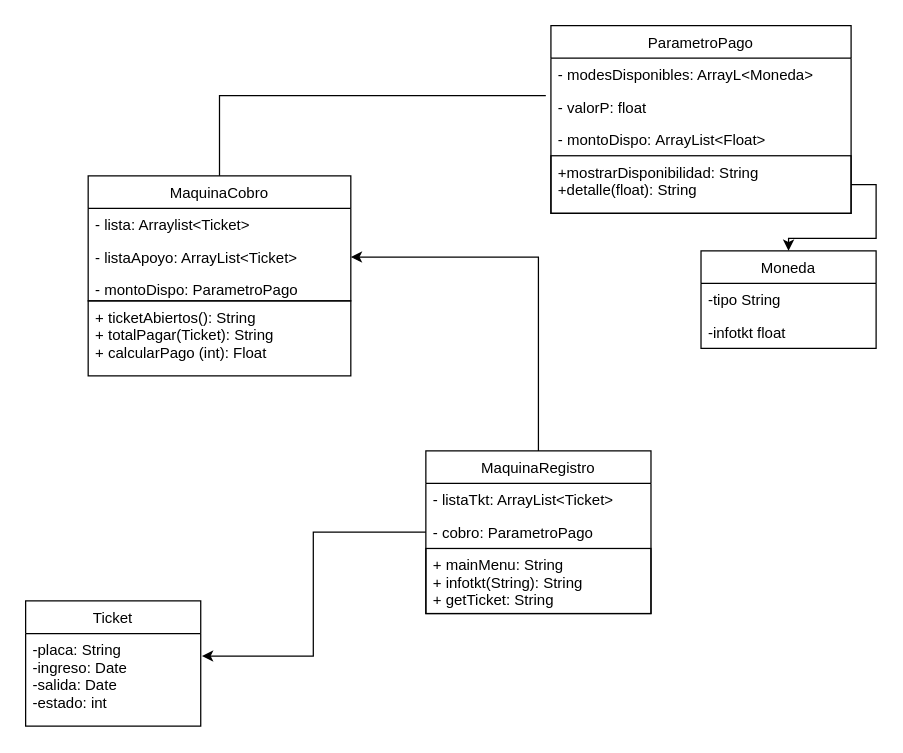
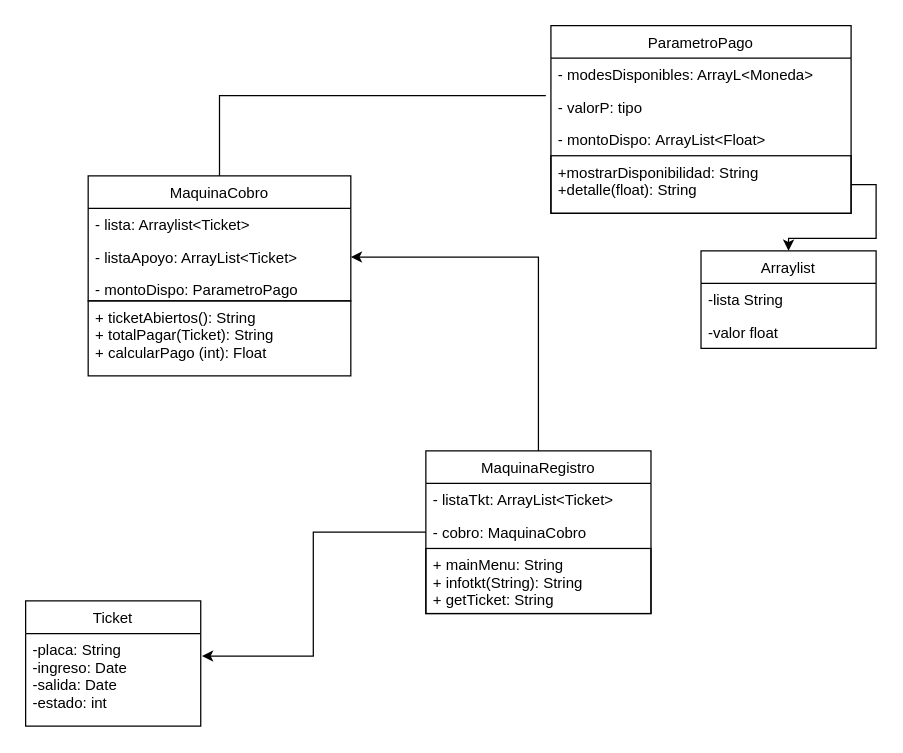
node "- valorP: float": label "- valorP: float" -> "- valorP: tipo"
node "Moneda": label "Moneda" -> "Arraylist"
node "-tipo String": label "-tipo String" -> "-lista String"
node "-infotkt float": label "-infotkt float" -> "-valor float"
node "- cobro: ParametroPago": label "- cobro: ParametroPago" -> "- cobro: MaquinaCobro"
